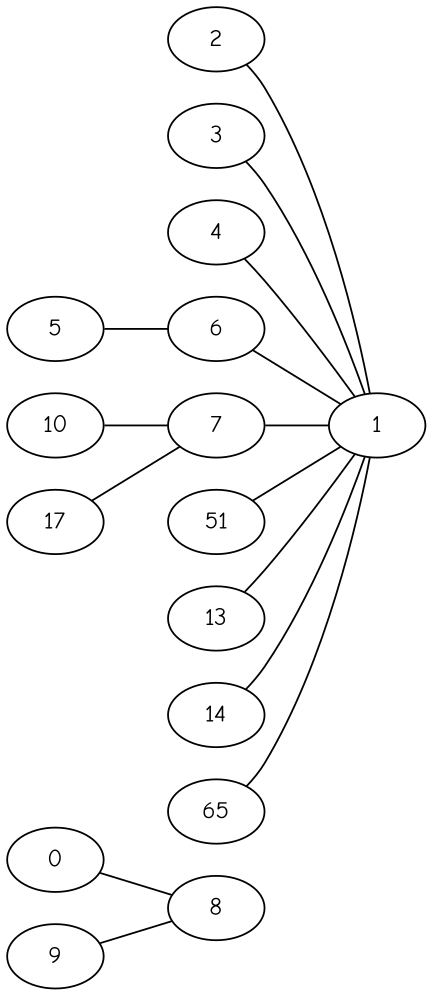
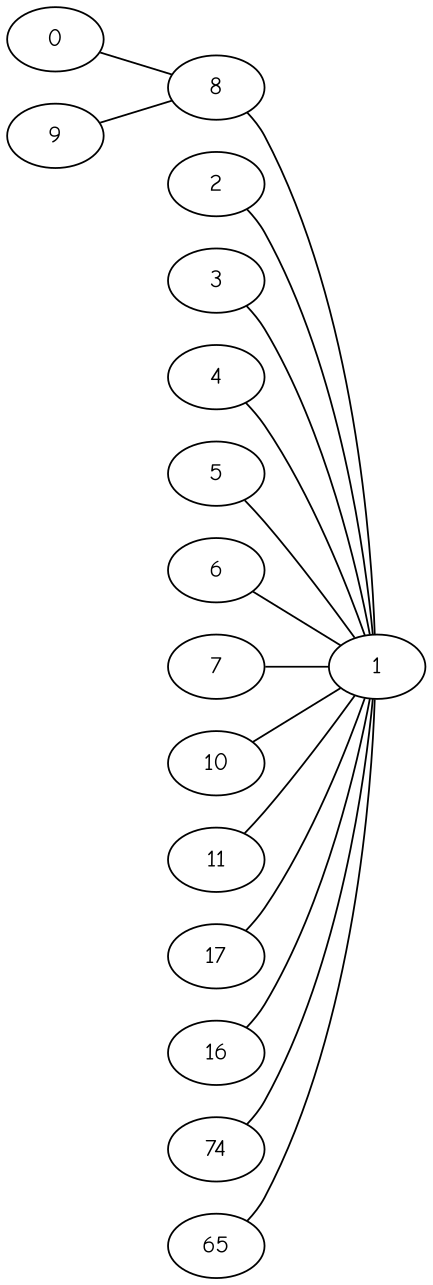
edge "5" -- "6": now "5" -- "1"
edge "8" -- "1": added
edge "10" -- "7": now "10" -- "1"
edge "7" -- "17": now "1" -- "17"
node "51": label "51" -> "11"
node "13": label "13" -> "16"
node "14": label "14" -> "74"
